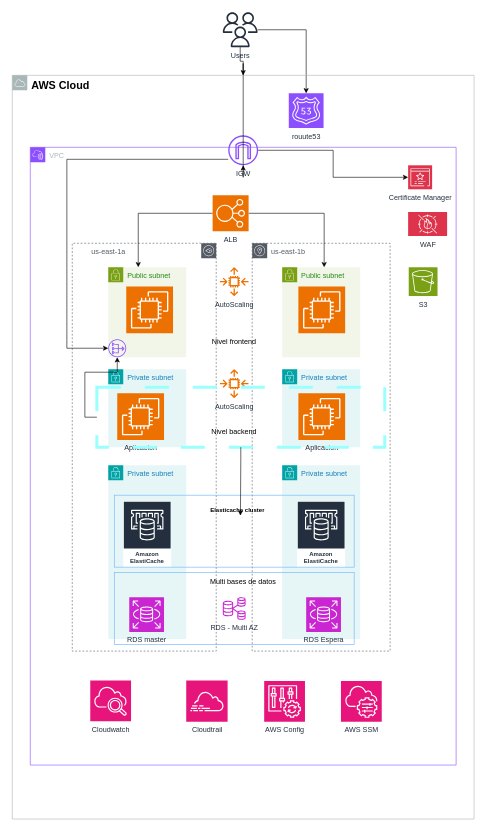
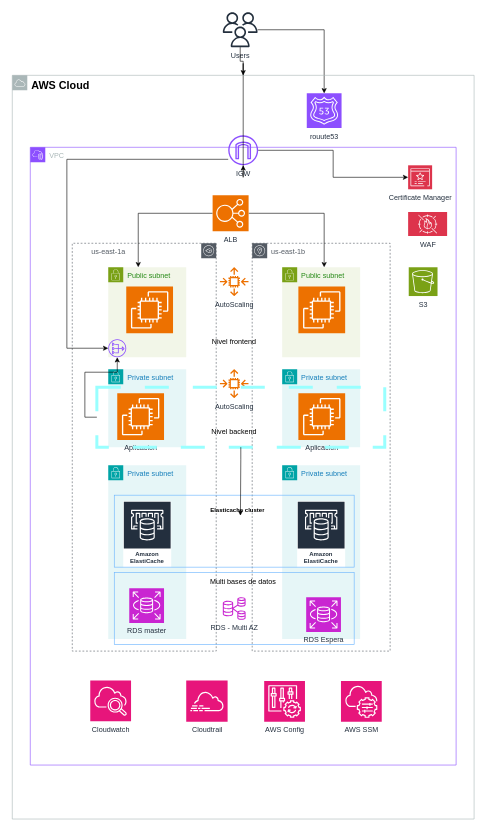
node "rouute53": moved (306, 111) -> (324, 111)
node "RDS master": moved (147, 615) -> (147, 606)
